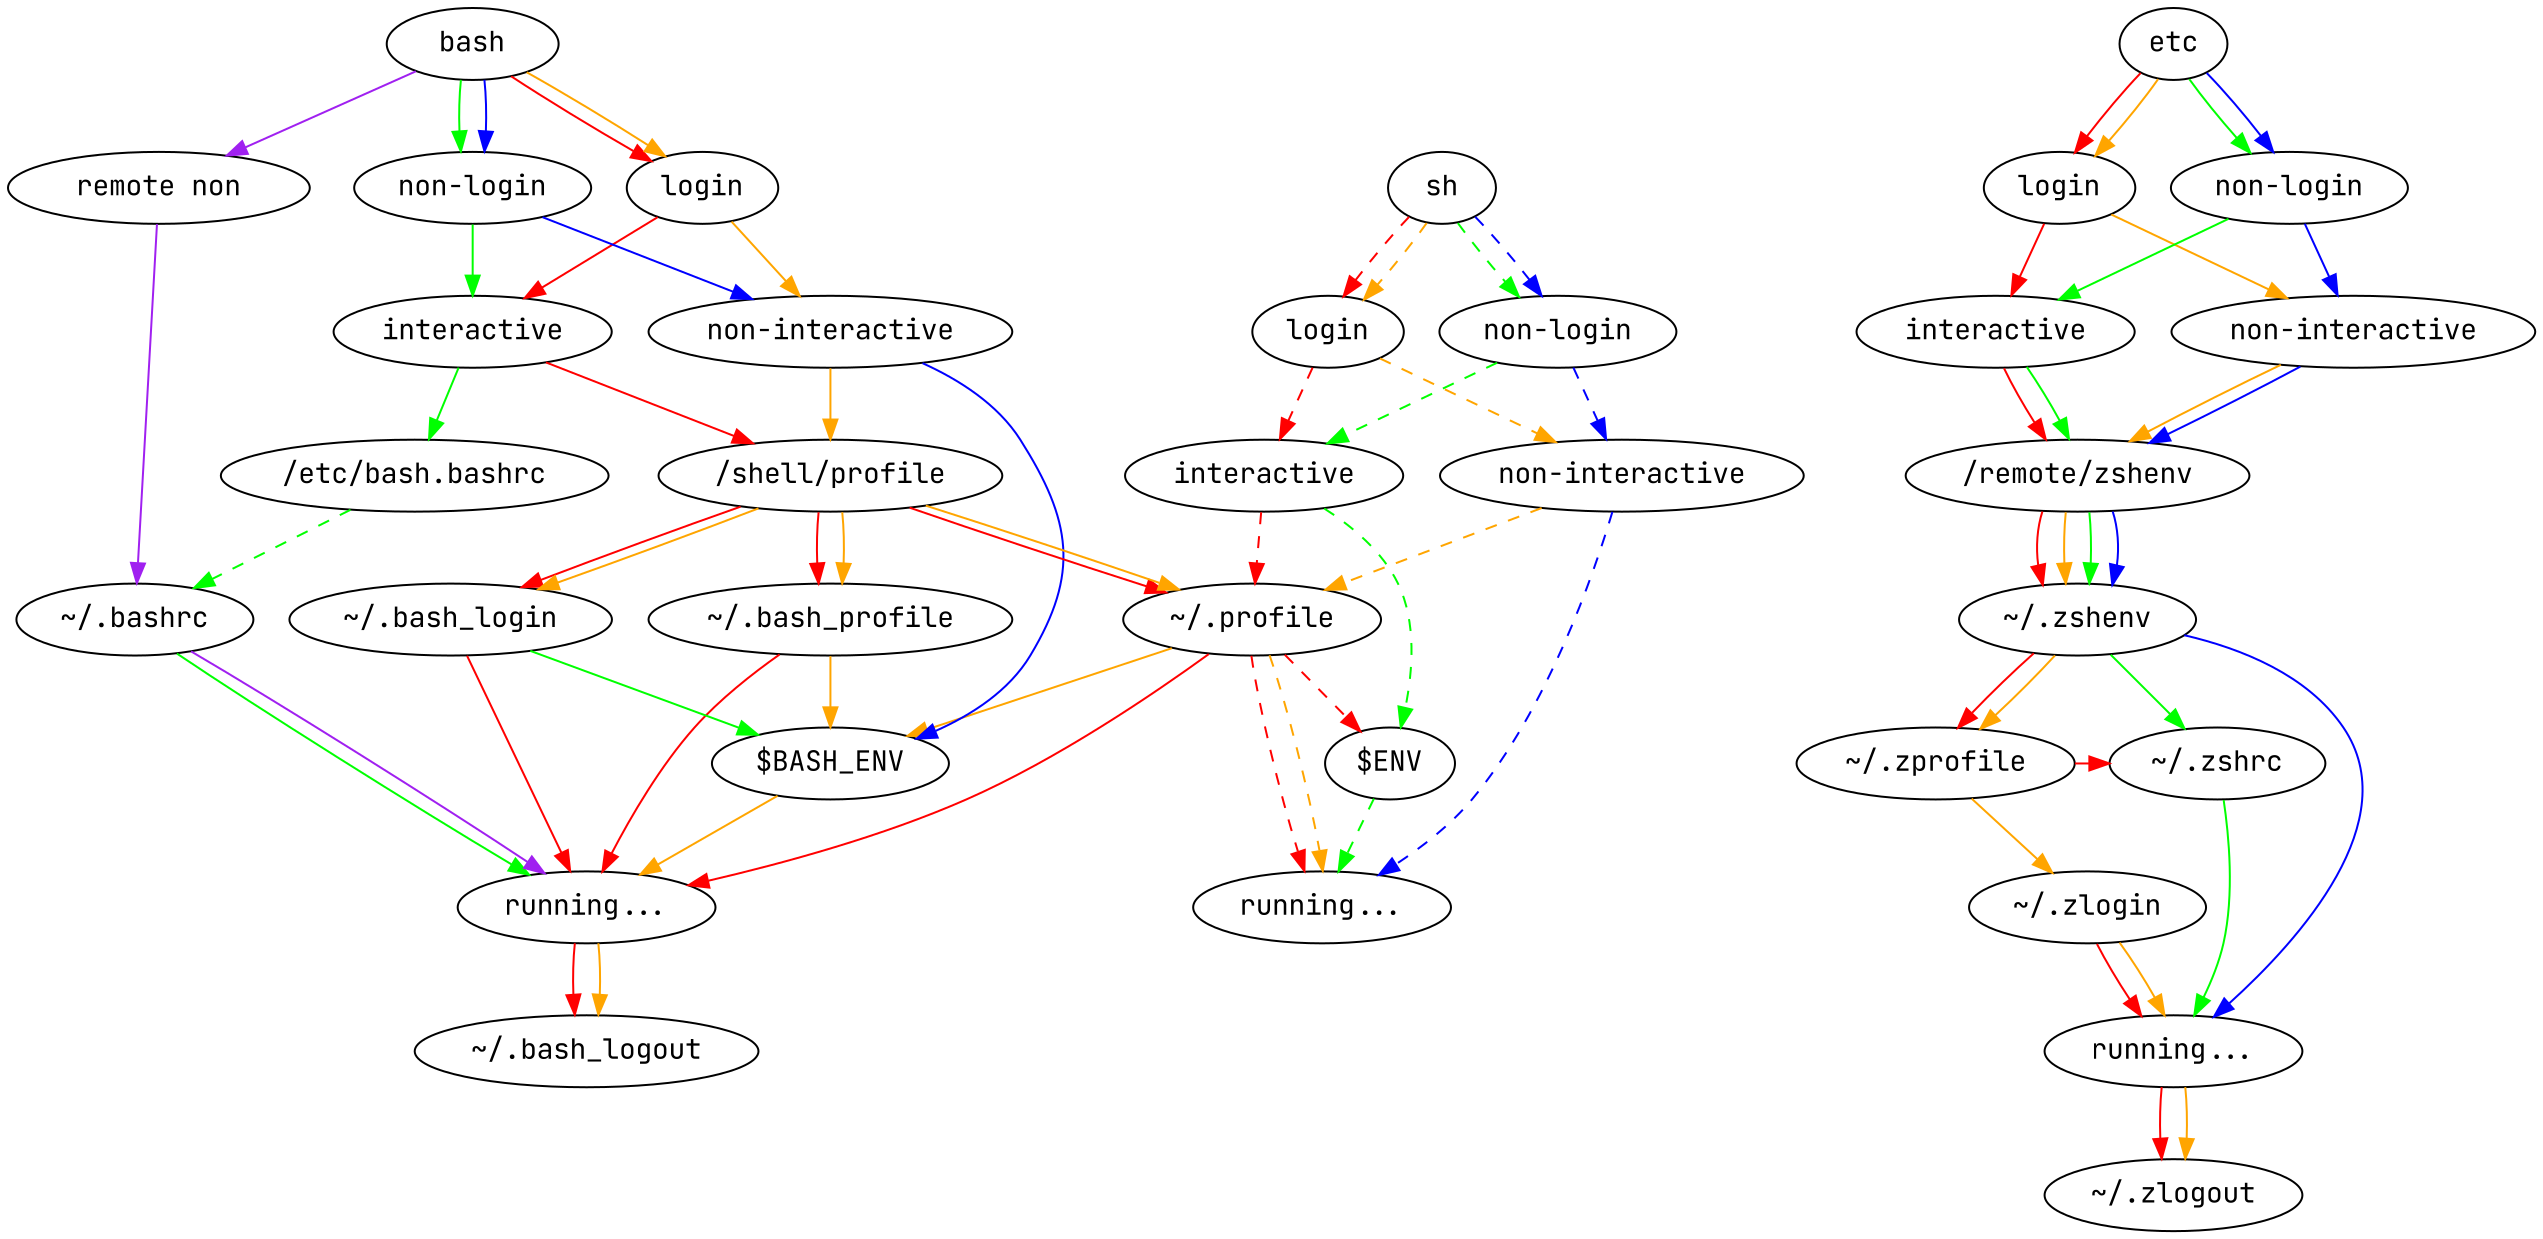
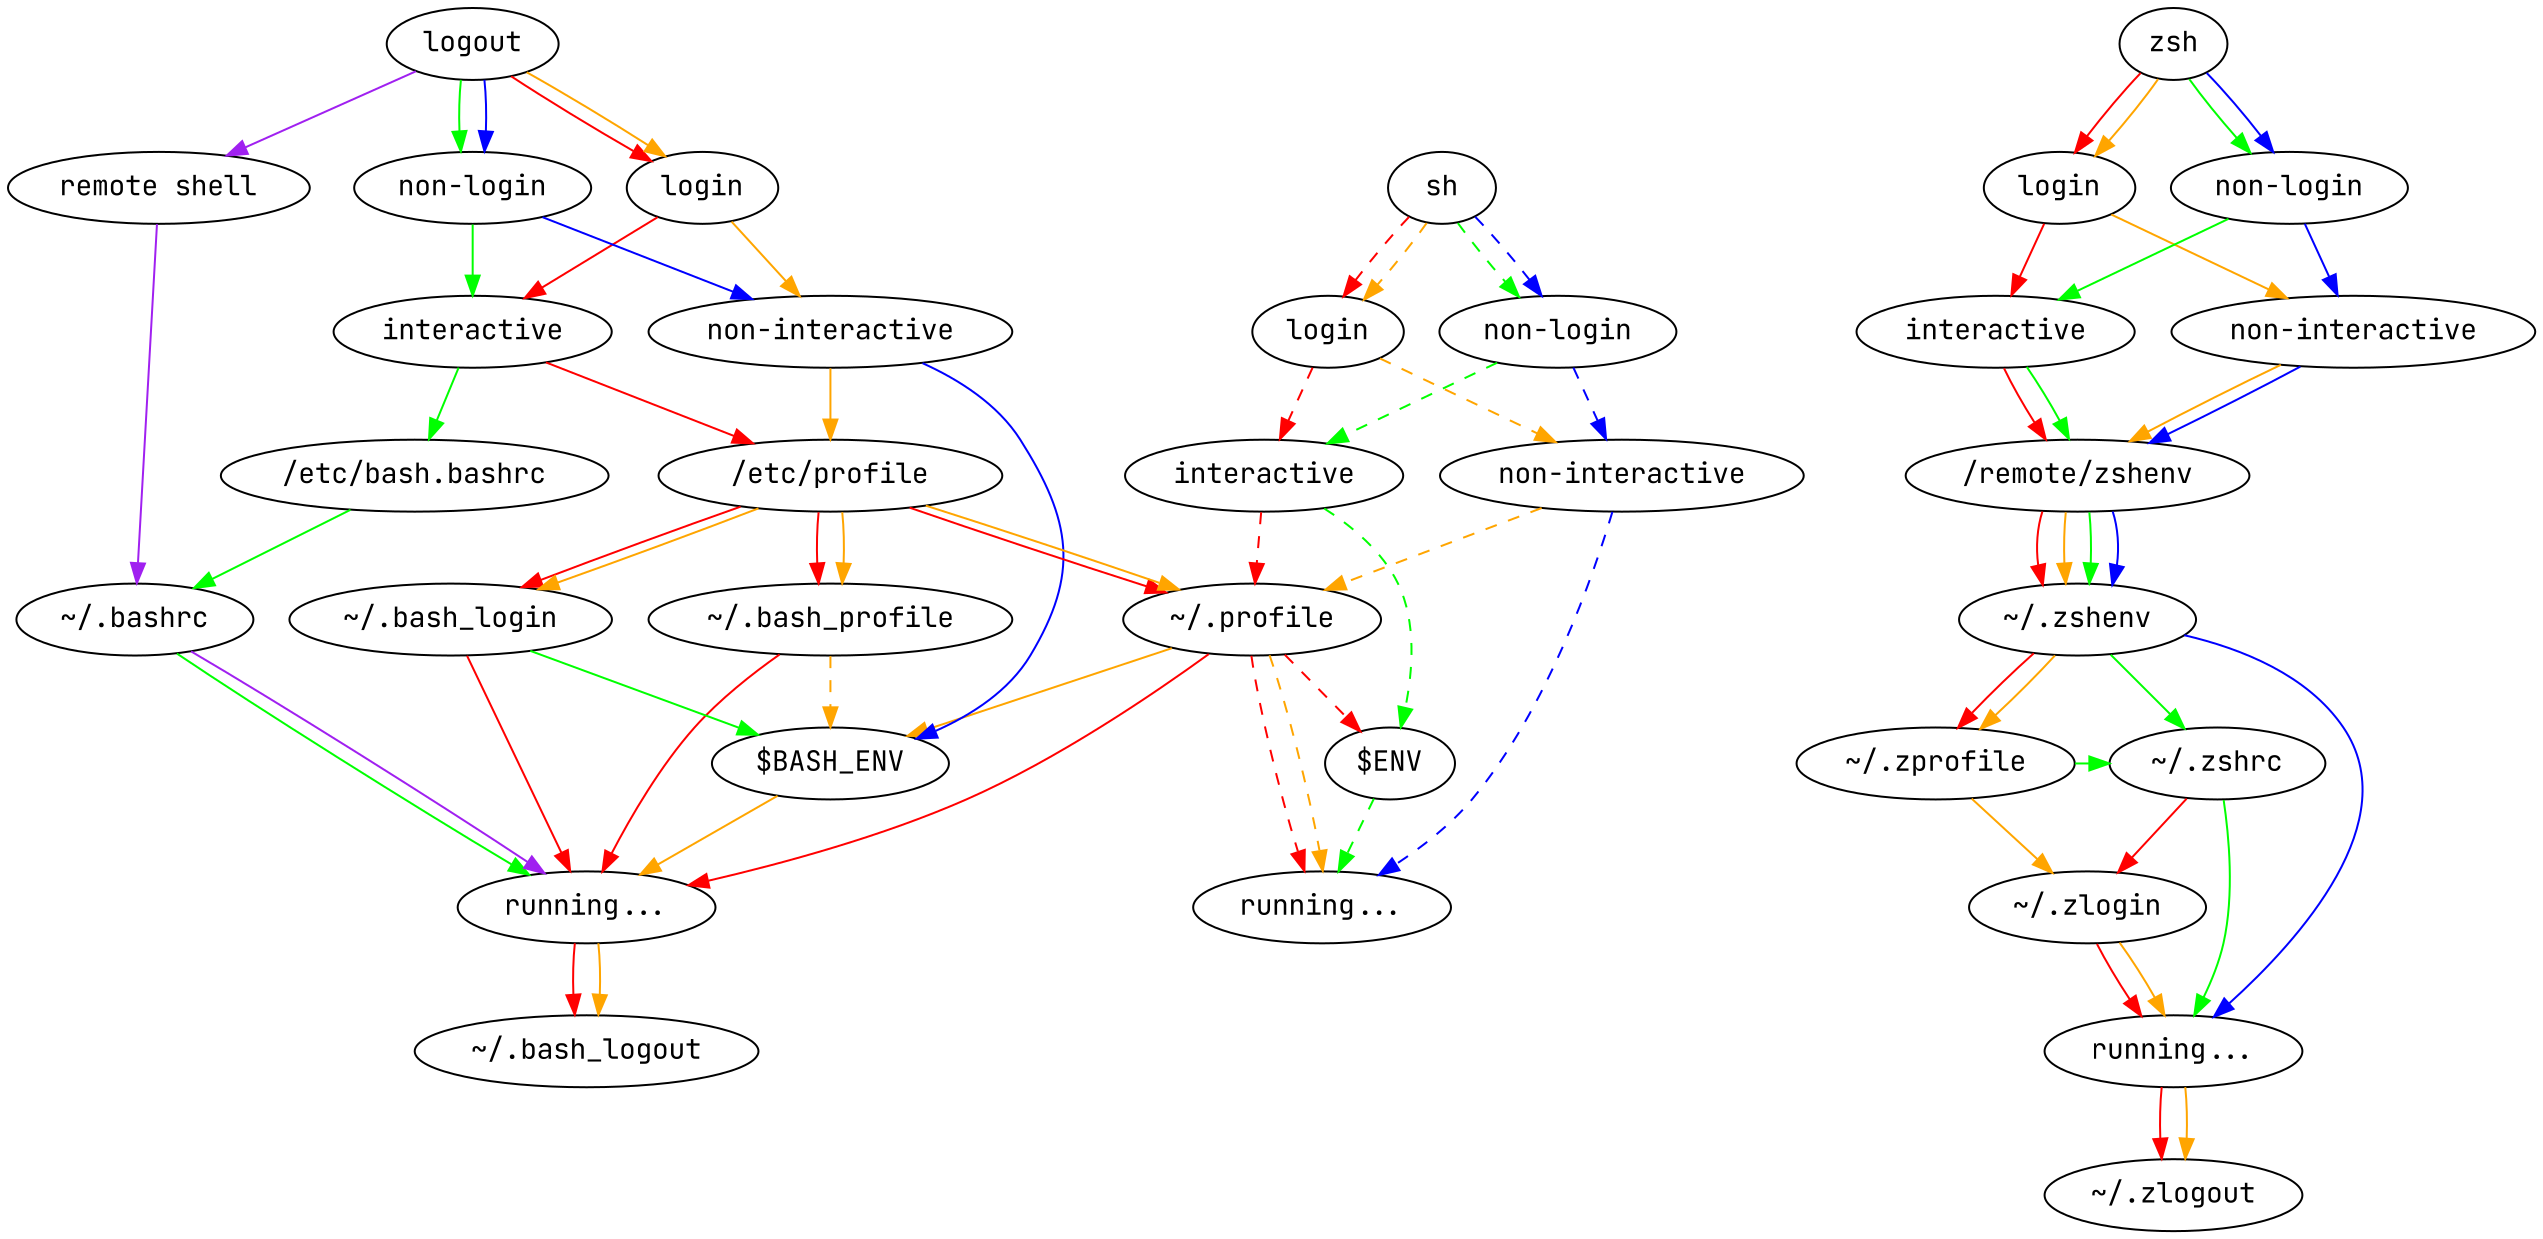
node "bash": label "bash" -> "logout"
node "etc": label "etc" -> "zsh"
node "remote non": label "remote non" -> "remote shell"
node "/shell/profile": label "/shell/profile" -> "/etc/profile"
edge "/etc/bash.bashrc" -> "~/.bashrc": style dashed -> solid
edge "~/.bash_profile" -> "$BASH_ENV": style solid -> dashed
edge "~/.zprofile" -> "~/.zshrc": color red -> green
edge "~/.zshrc" -> "~/.zlogin": added
